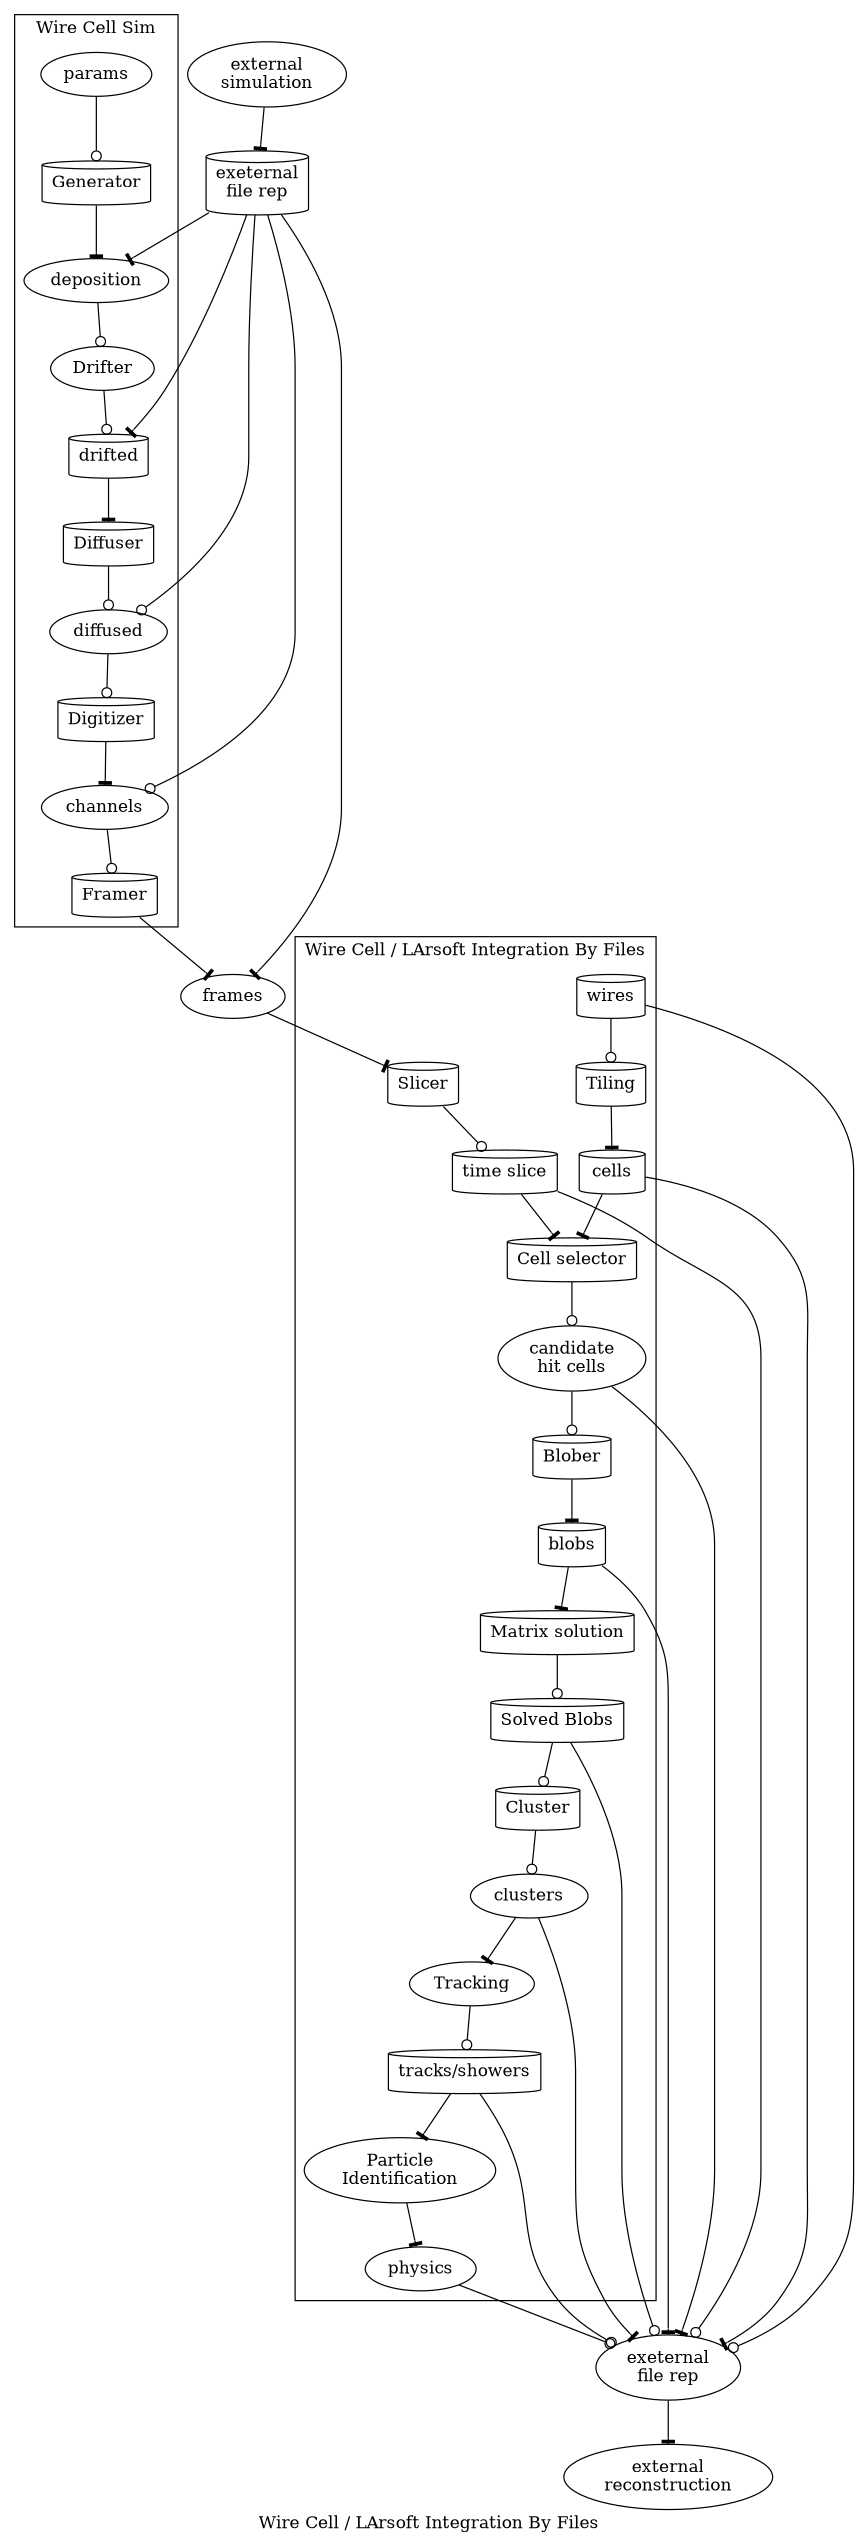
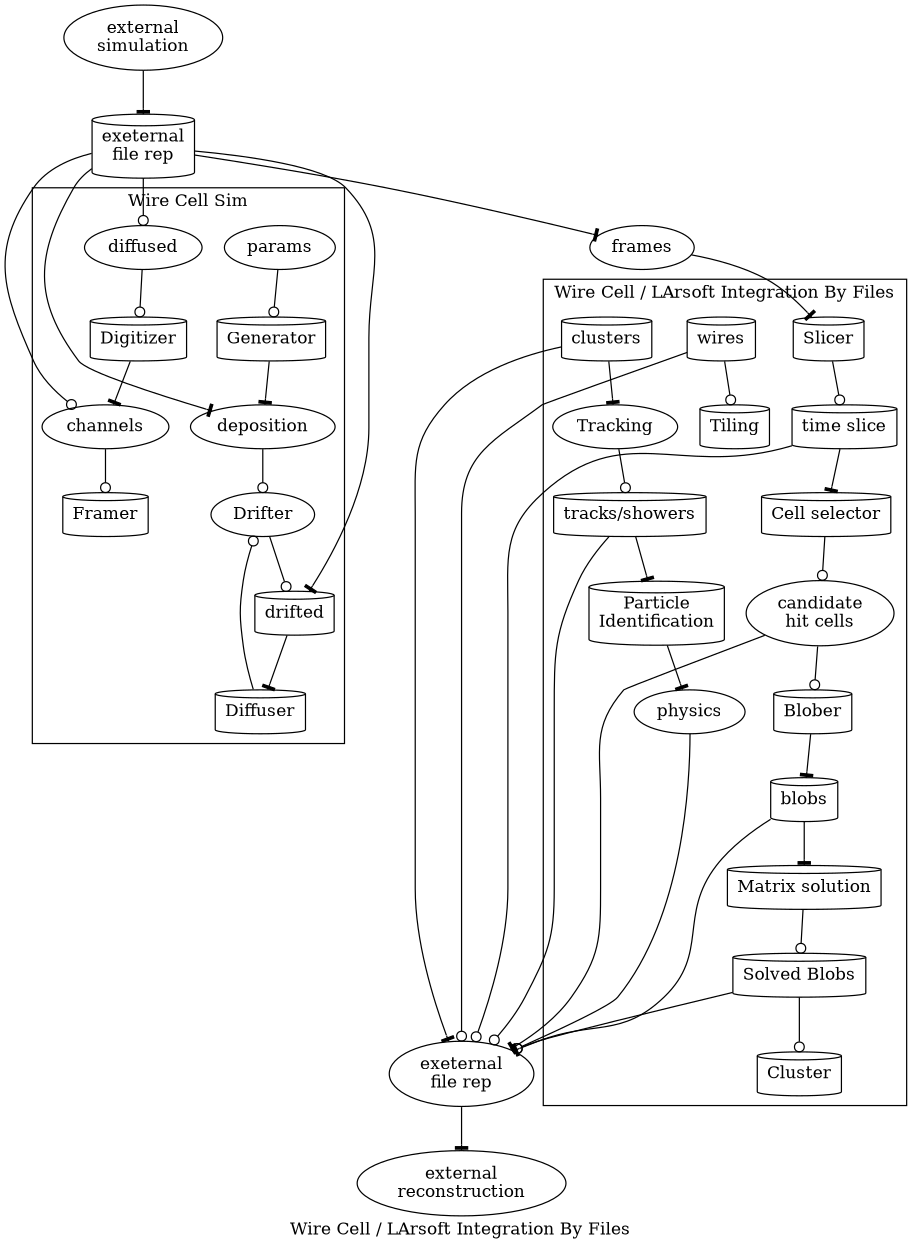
edge "Diffuser" -> "diffused": now "Diffuser" -> "Drifter"
edge "Framer" -> "frames": removed
node "cells": removed
edge "Cluster" -> "clusters": removed
node "clusters": shape ellipse -> cylinder
node "Particle Identification": shape ellipse -> cylinder
